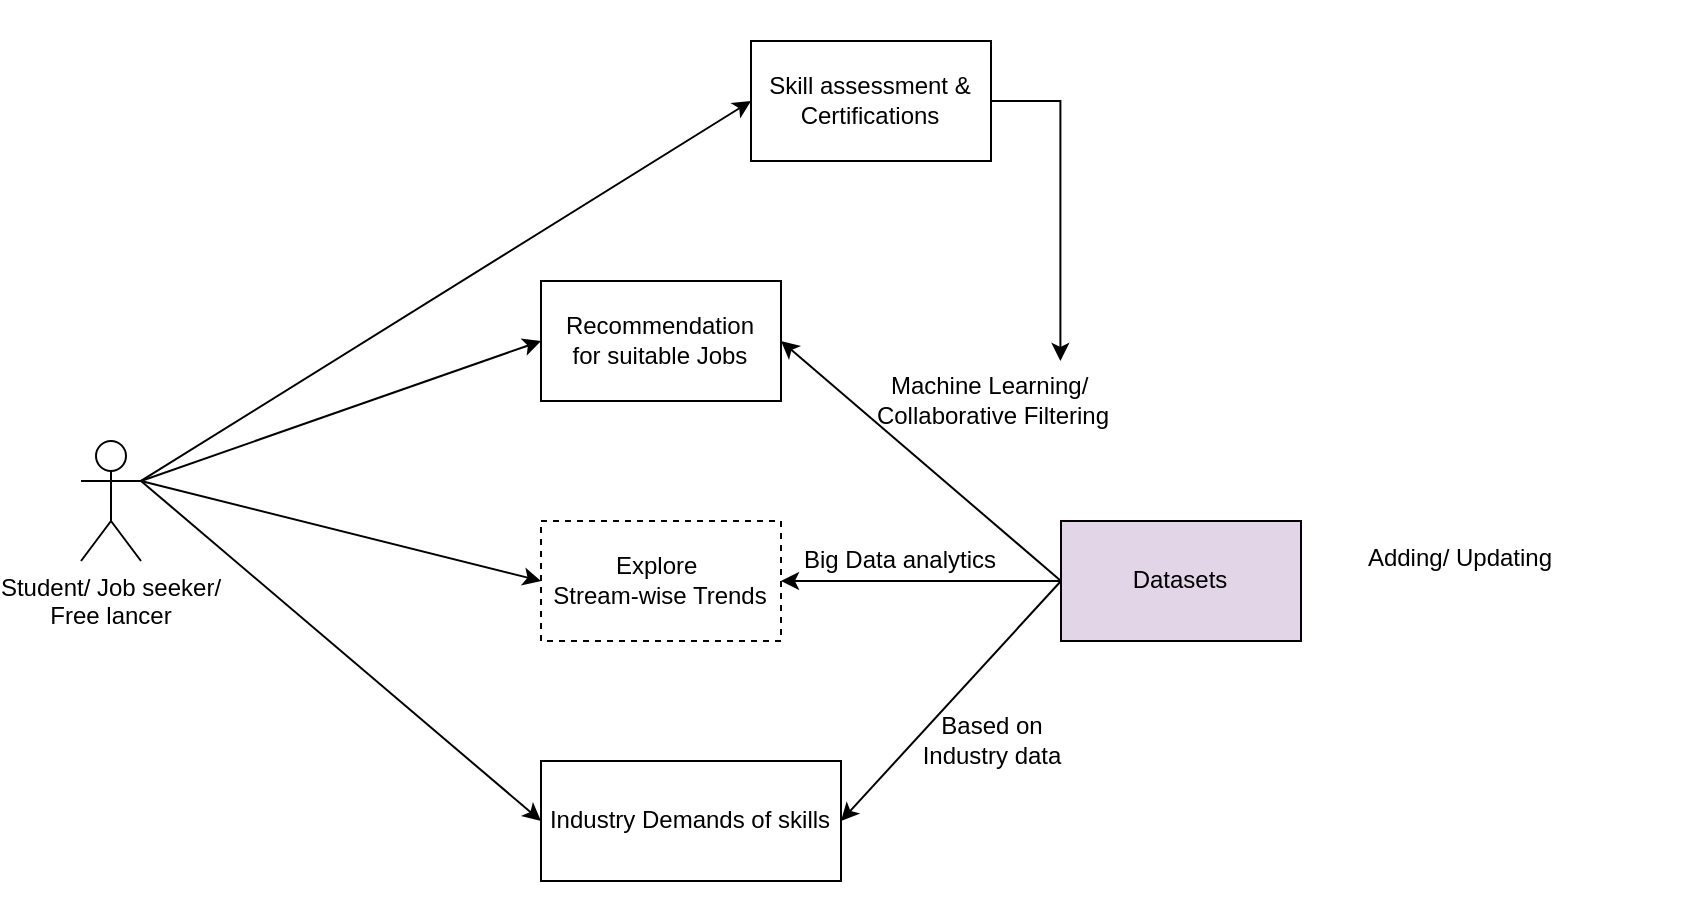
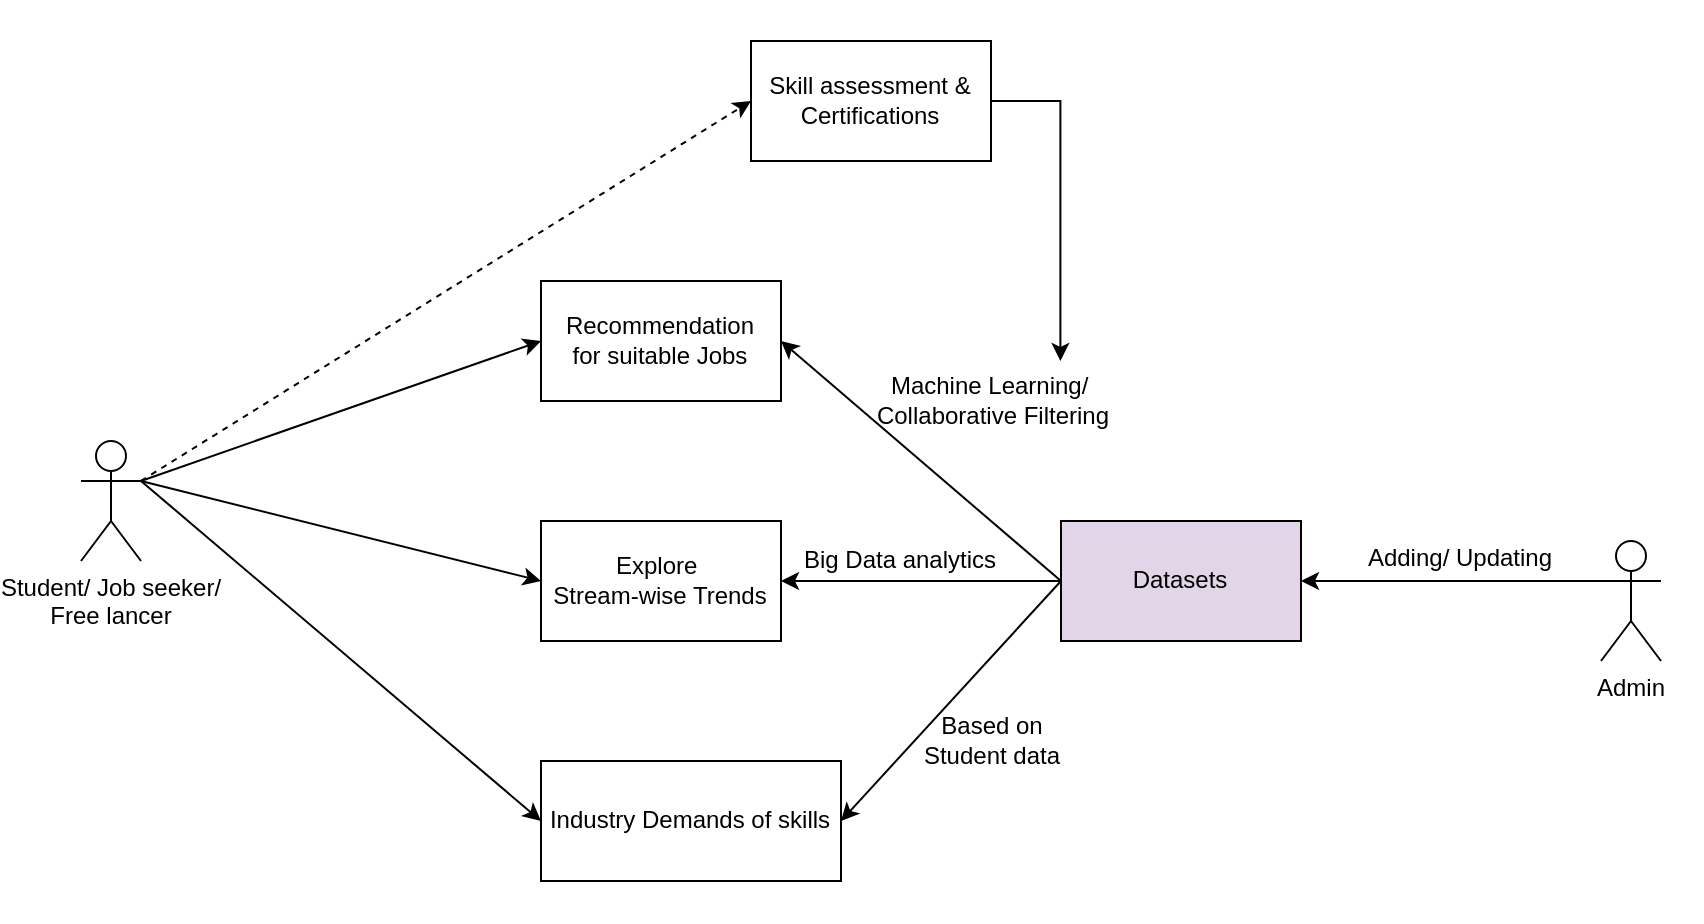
edge "Student/ Job seeker/ Free lancer" -> "Skill assessment & Certifications": style solid -> dashed
node "Explore Stream-wise Trends": style dashed -> solid
edge "Admin" -> "Datasets": added
node "Admin": added
node "Based on Industry data": label "Based on Industry data" -> "Based on Student data"
